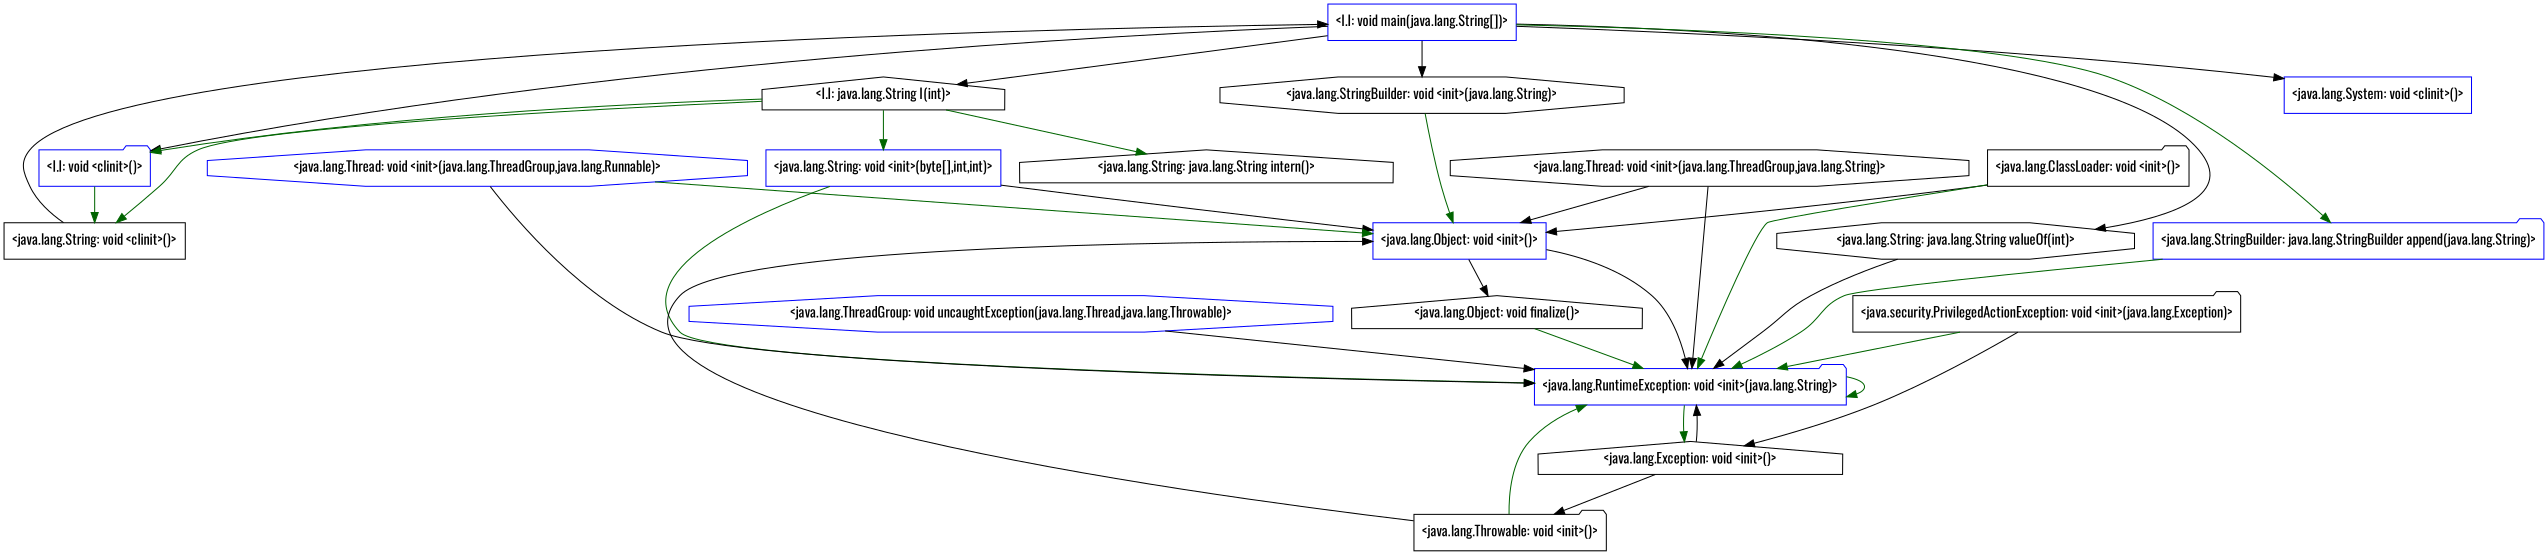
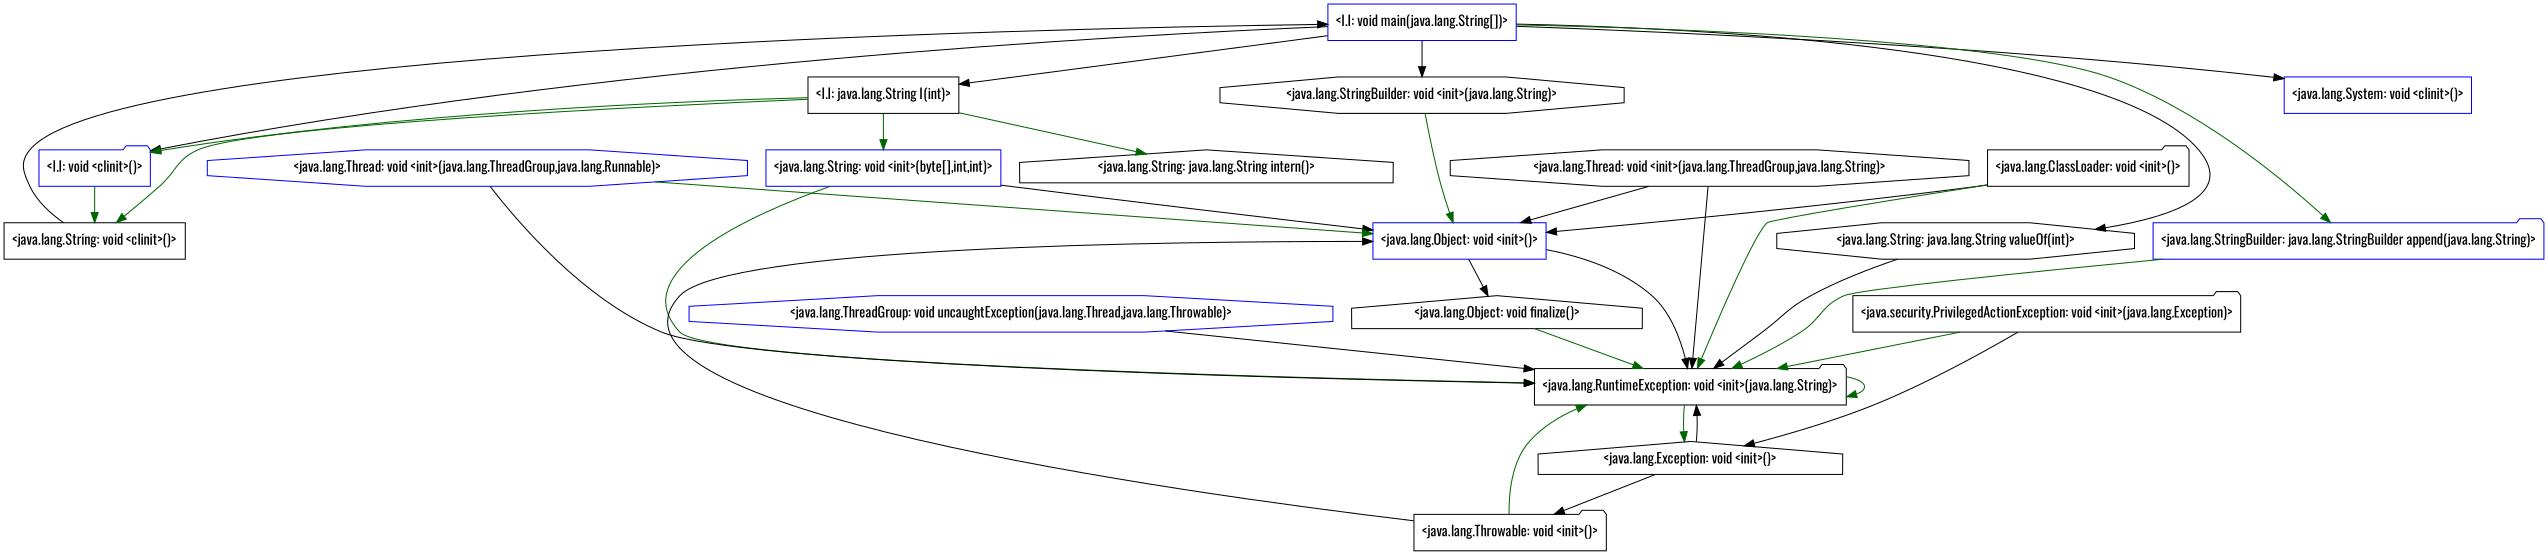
node "<I.I: java.lang.String I(int)>": shape house -> box
node "<java.lang.RuntimeException: void <init>(java.lang.String)>": color blue -> black
